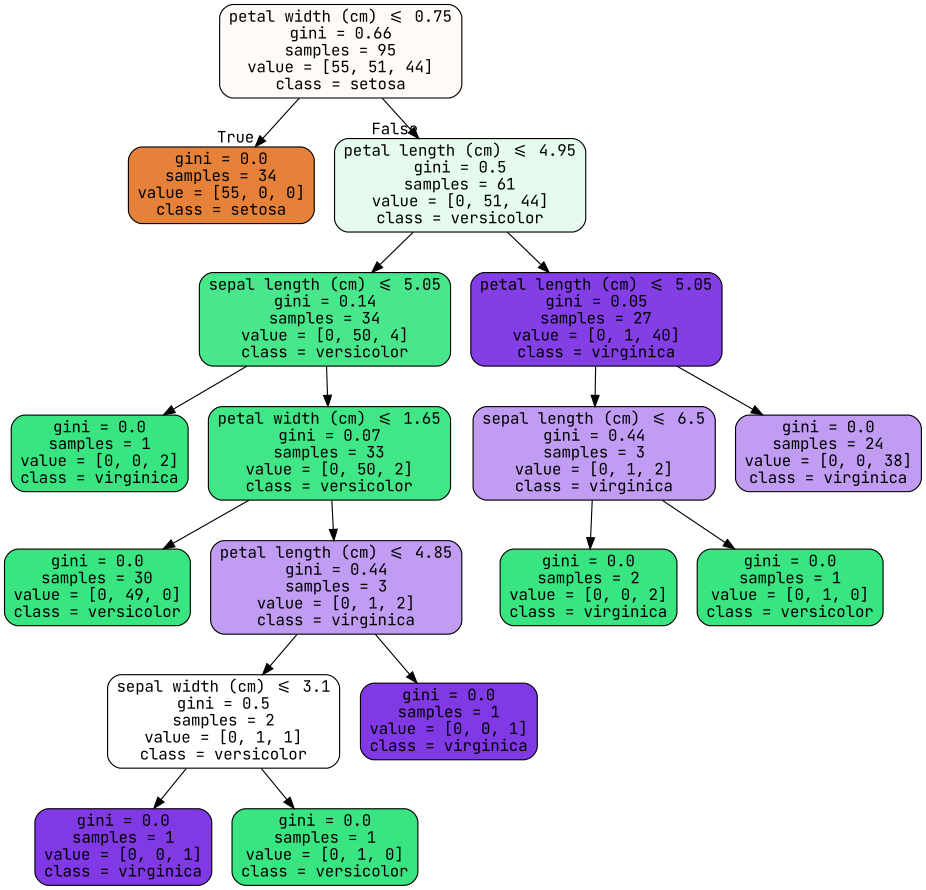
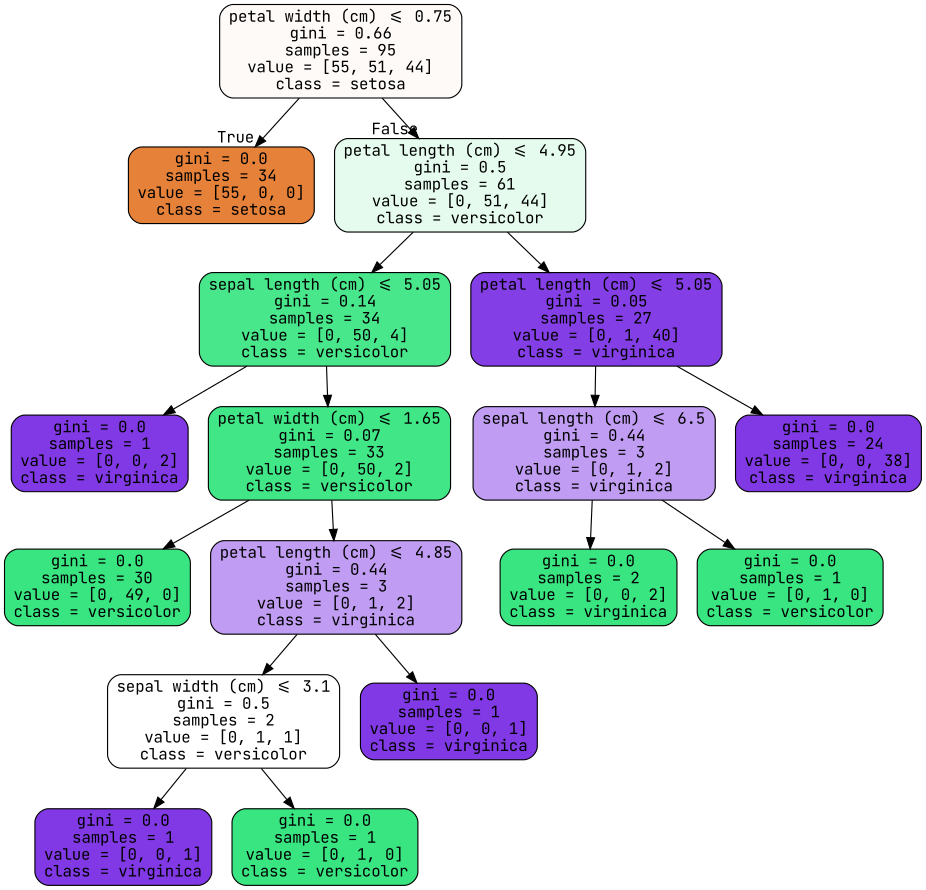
node "gini = 0.0 samples = 1 value = [0, 0, 2] class = virginica": fillcolor #39e581 -> #8139e5
node "gini = 0.0 samples = 24 value = [0, 0, 38] class = virginica": fillcolor #c09cf2 -> #8139e5
